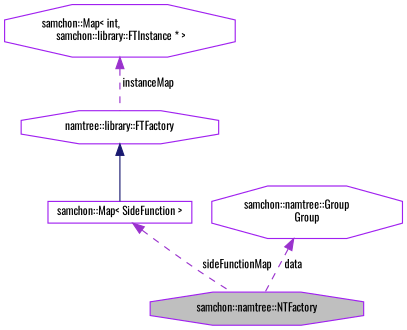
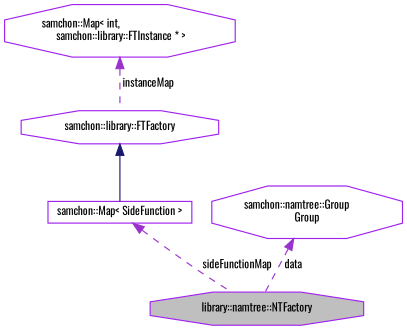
node "namtree::library::FTFactory": label "namtree::library::FTFactory" -> "samchon::library::FTFactory"
node "samchon::namtree::NTFactory": label "samchon::namtree::NTFactory" -> "library::namtree::NTFactory"
